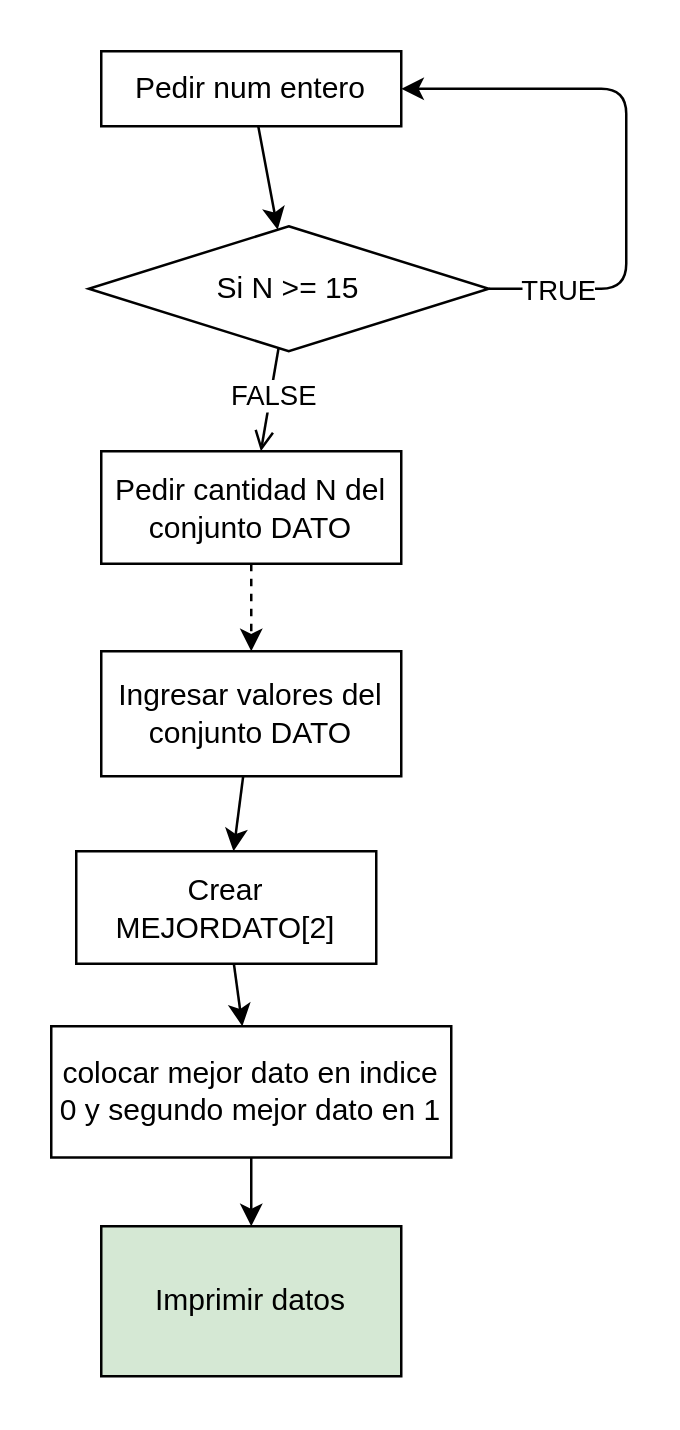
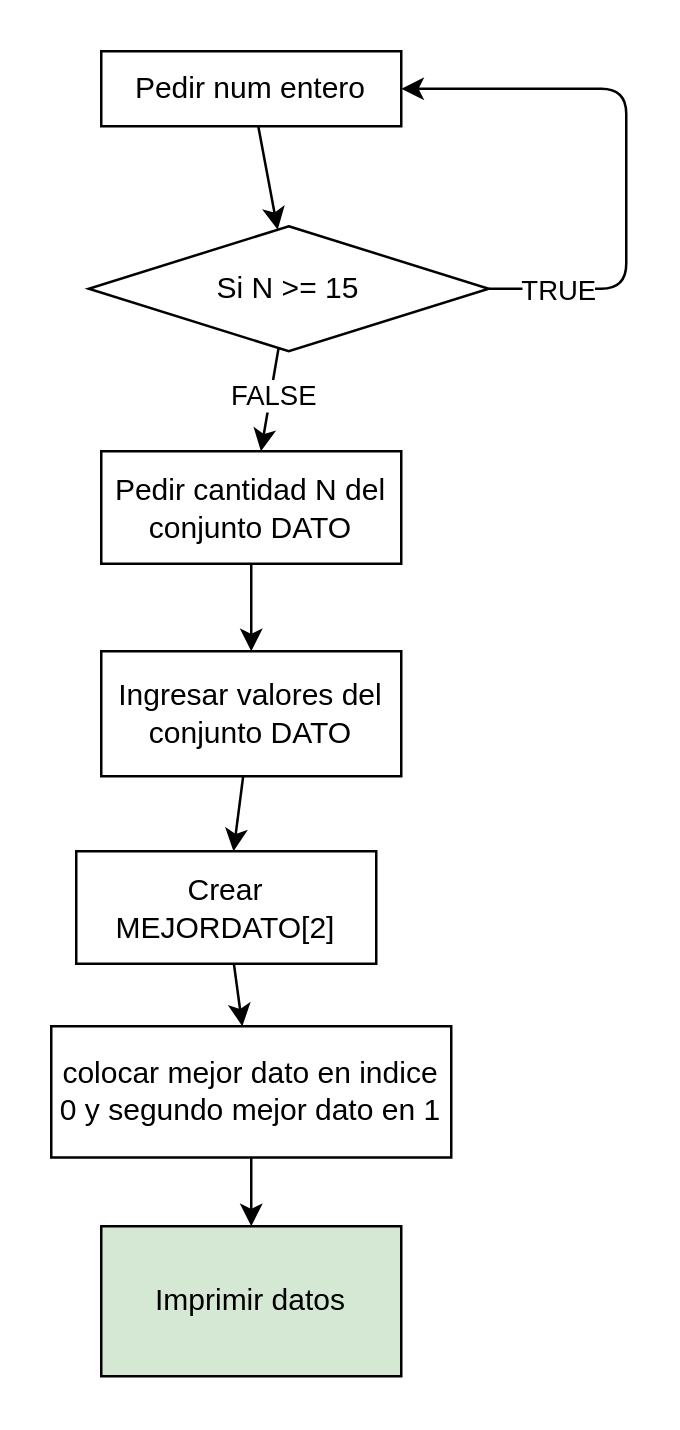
edge "Si N >= 15" -> "Pedir cantidad N del conjunto DATO": arrowhead open -> classic
edge "Pedir cantidad N del conjunto DATO" -> "Ingresar valores del conjunto DATO": style dashed -> solid
